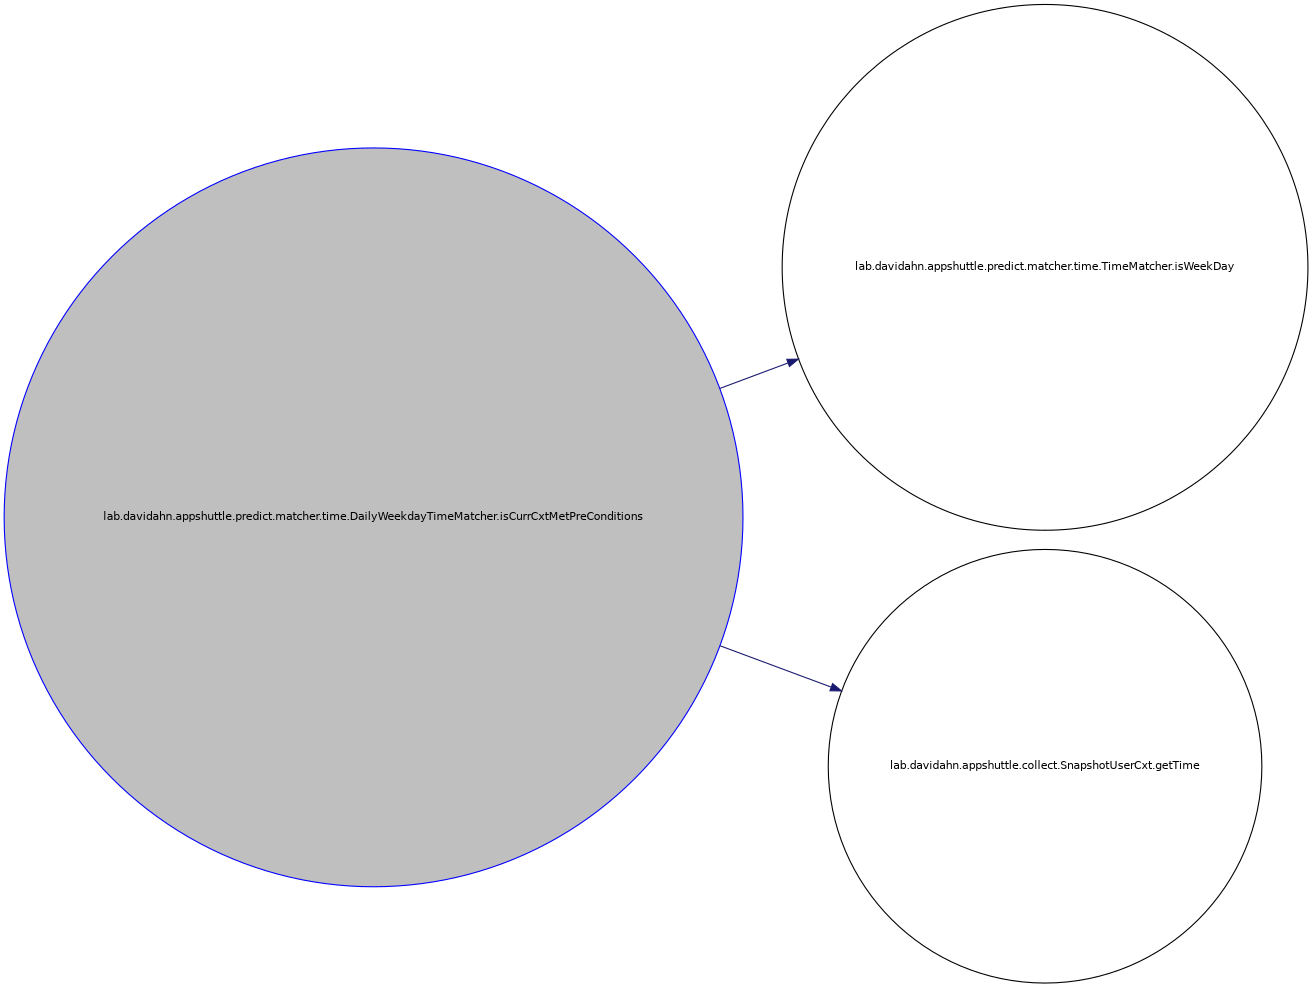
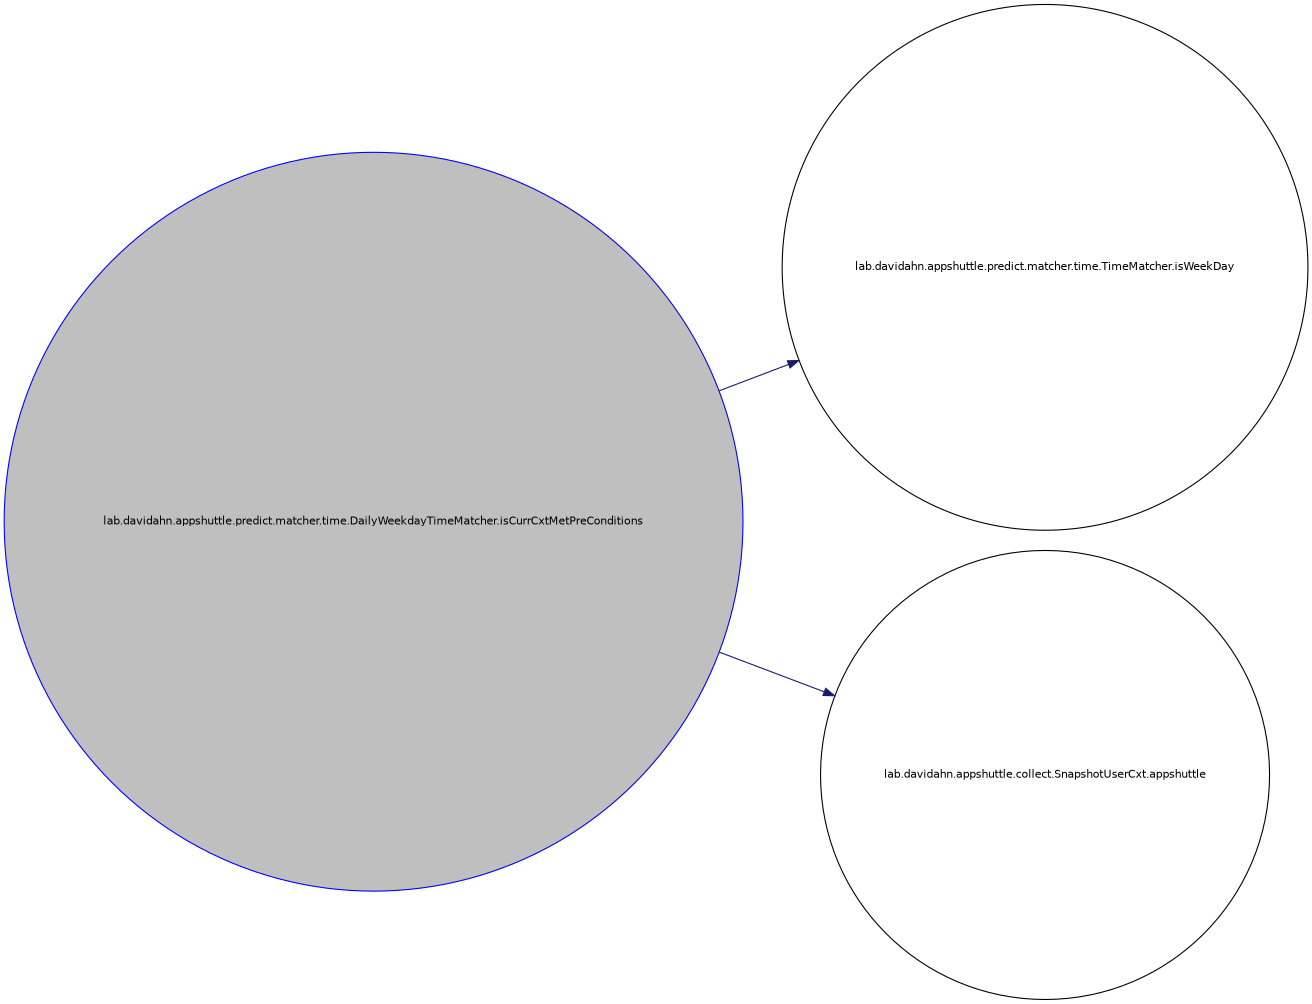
node "lab.davidahn.appshuttle.collect.SnapshotUserCxt.getTime": label "lab.davidahn.appshuttle.collect.SnapshotUserCxt.getTime" -> "lab.davidahn.appshuttle.collect.SnapshotUserCxt.appshuttle"
